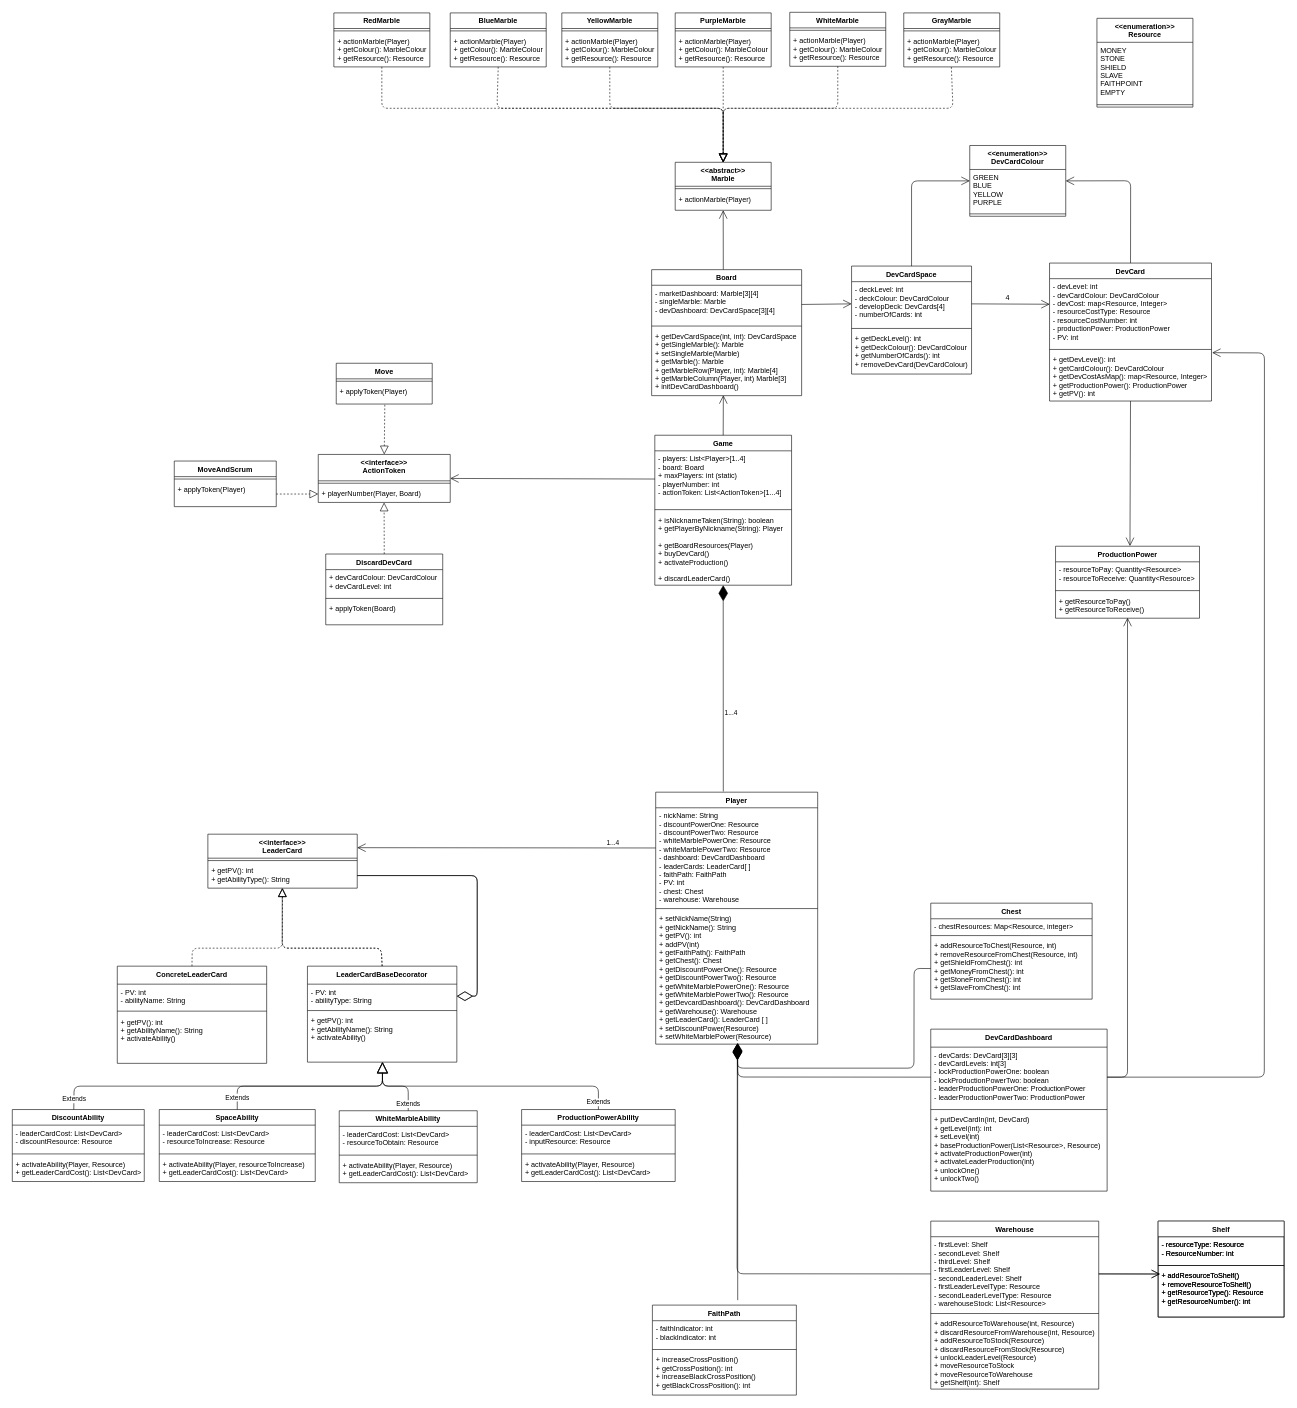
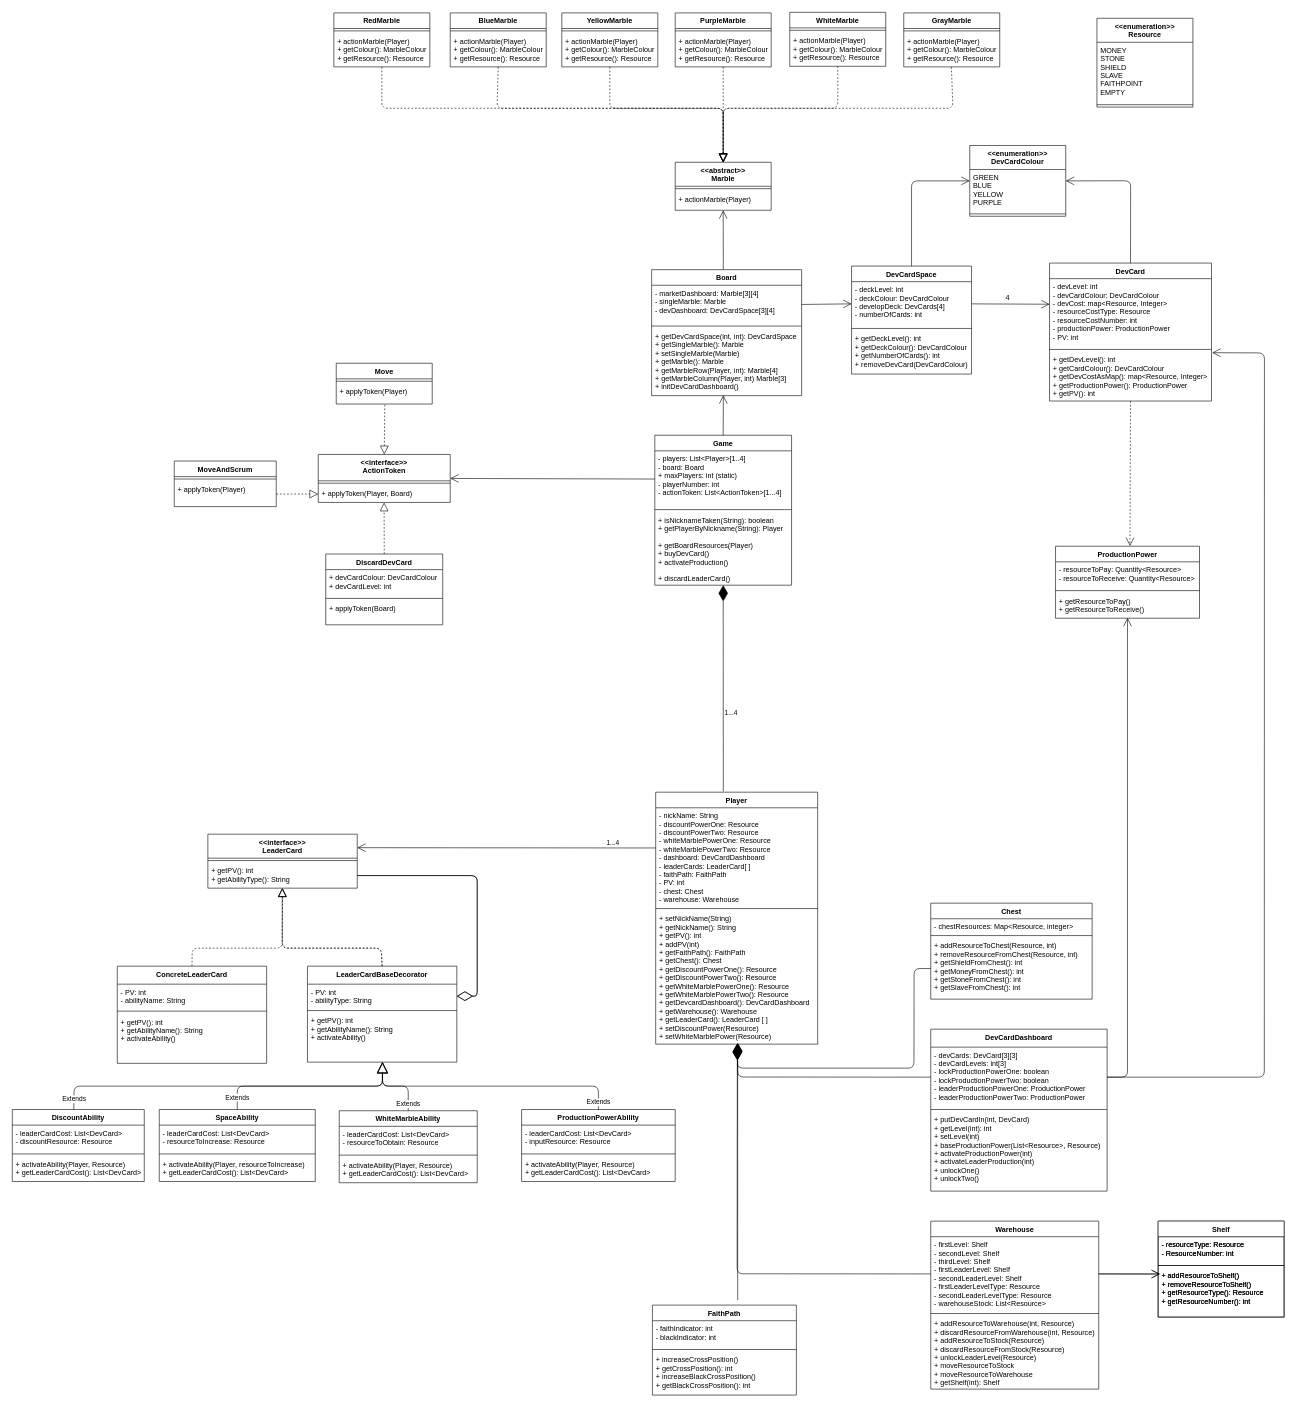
edge "DevCard" -> "ProductionPower": style solid -> dashed
node "+ playerNumber(Player, Board)": label "+ playerNumber(Player, Board)" -> "+ applyToken(Player, Board)"
